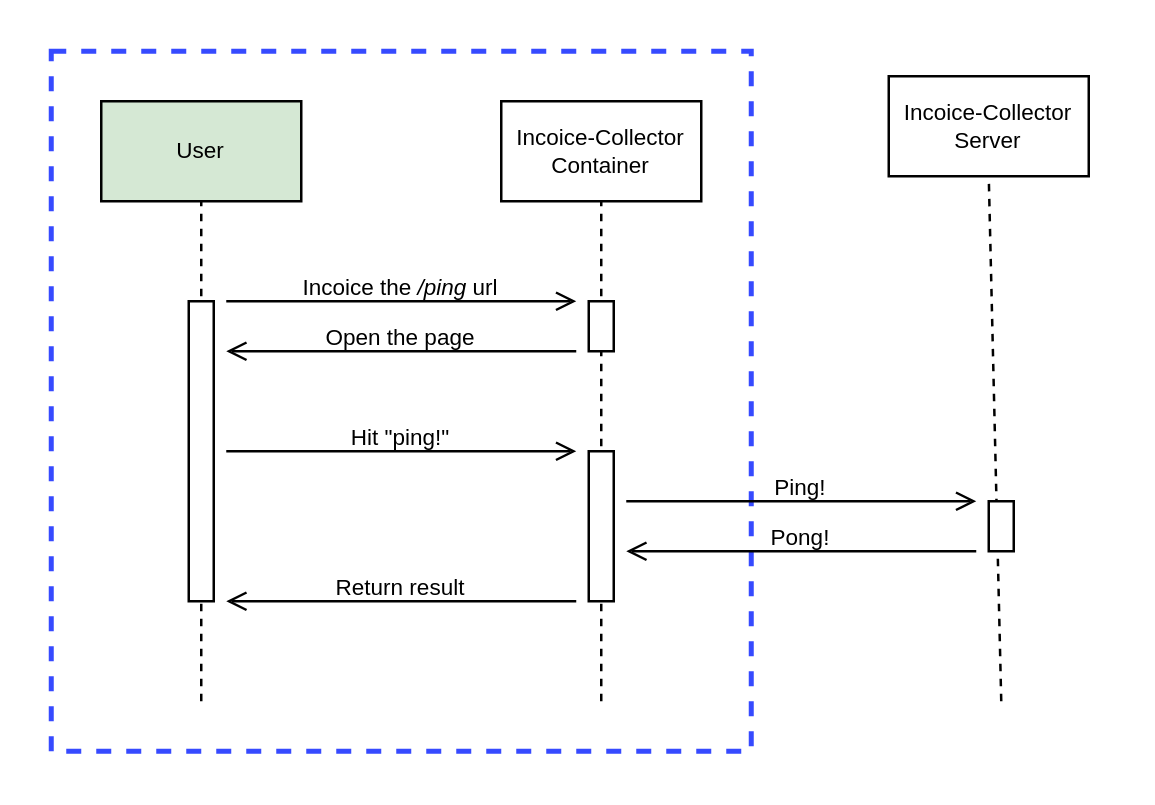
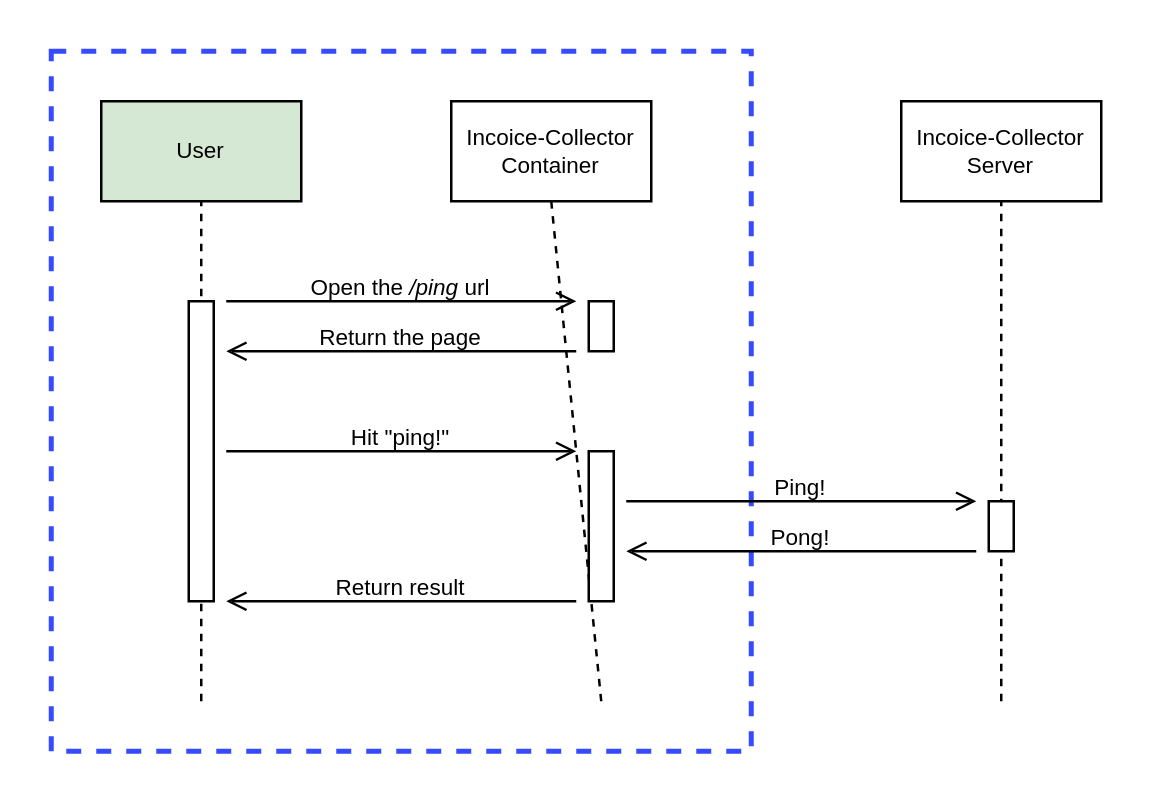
node "Incoice-CollectorServer": moved (989, 126) -> (1001, 151)
node "Incoice-Collector Container": moved (601, 151) -> (551, 151)
node "Incoice the /ping url": label "Incoice the /ping url" -> "Open the /ping url"
node "Open the page": label "Open the page" -> "Return the page"
